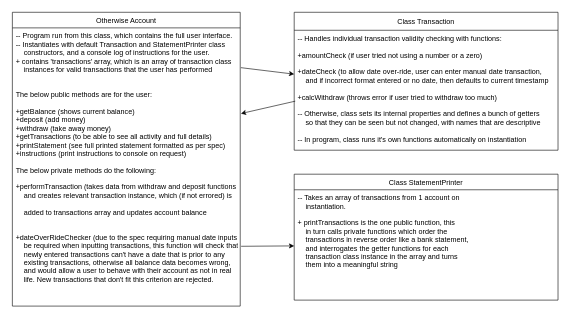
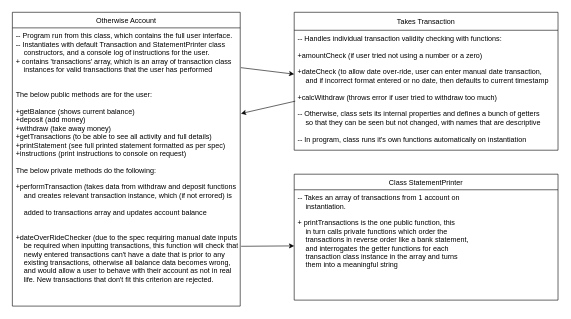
node "Class Transaction": label "Class Transaction" -> "Takes Transaction"
